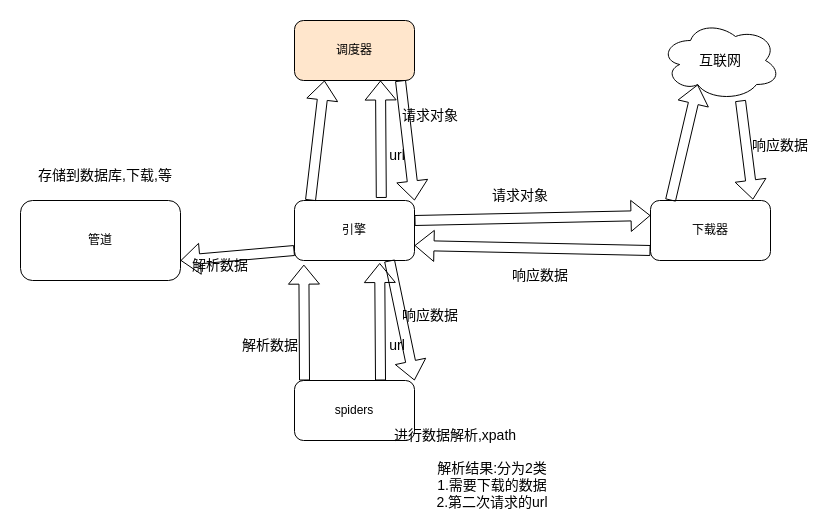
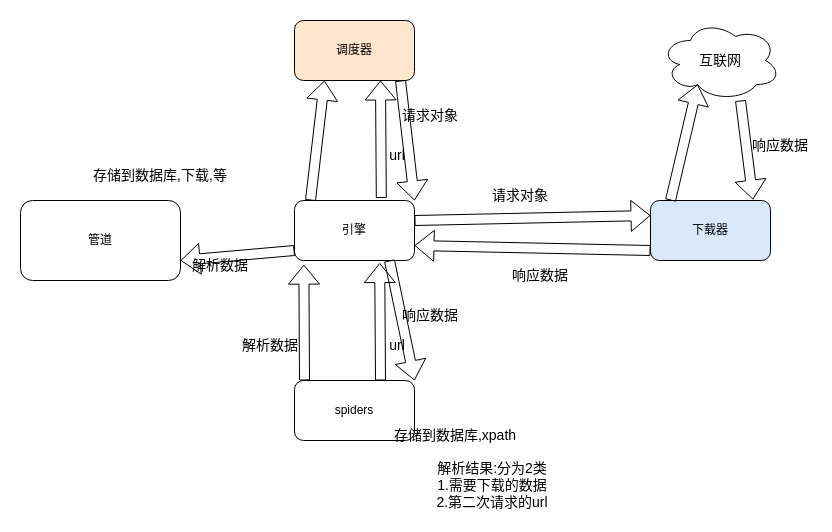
node "存储到数据库,下载,等": moved (106, 176) -> (161, 176)
node "下载器": fillcolor #ffffff -> #dae8fc
node "进行数据解析,xpath": label "进行数据解析,xpath" -> "存储到数据库,xpath"
